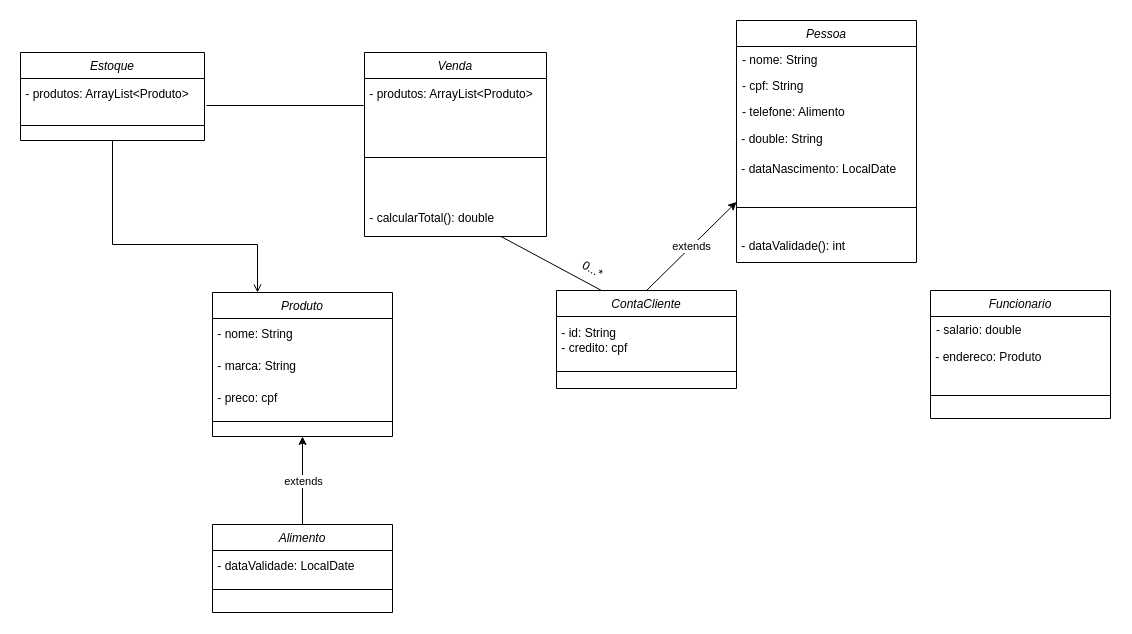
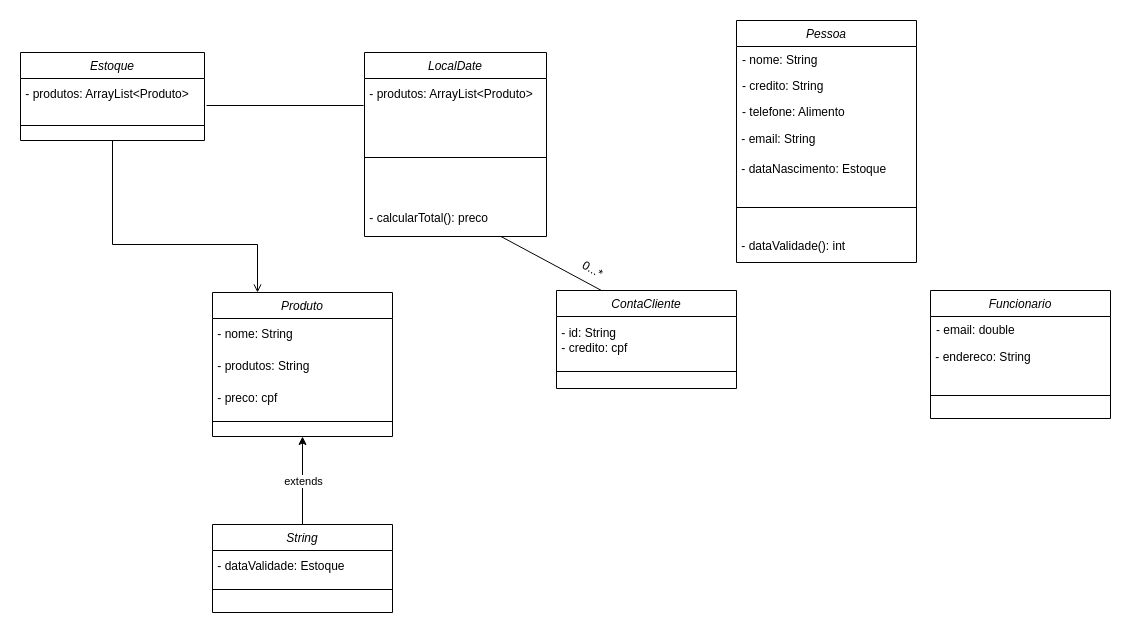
node "Venda": label "Venda" -> "LocalDate"
node "- cpf: String": label "- cpf: String" -> "- credito: String"
node "- double: String": label "- double: String" -> "- email: String"
node "- dataNascimento: LocalDate": label "- dataNascimento: LocalDate" -> "- dataNascimento: Estoque"
node "- calcularTotal(): double": label "- calcularTotal(): double" -> "- calcularTotal(): preco"
edge "ContaCliente" -> "Pessoa": removed, label "extends"
node "- salario: double": label "- salario: double" -> "- email: double"
node "- endereco: Produto": label "- endereco: Produto" -> "- endereco: String"
node "- marca: String": label "- marca: String" -> "- produtos: String"
node "Alimento": label "Alimento" -> "String"
node "- dataValidade: LocalDate": label "- dataValidade: LocalDate" -> "- dataValidade: Estoque"
